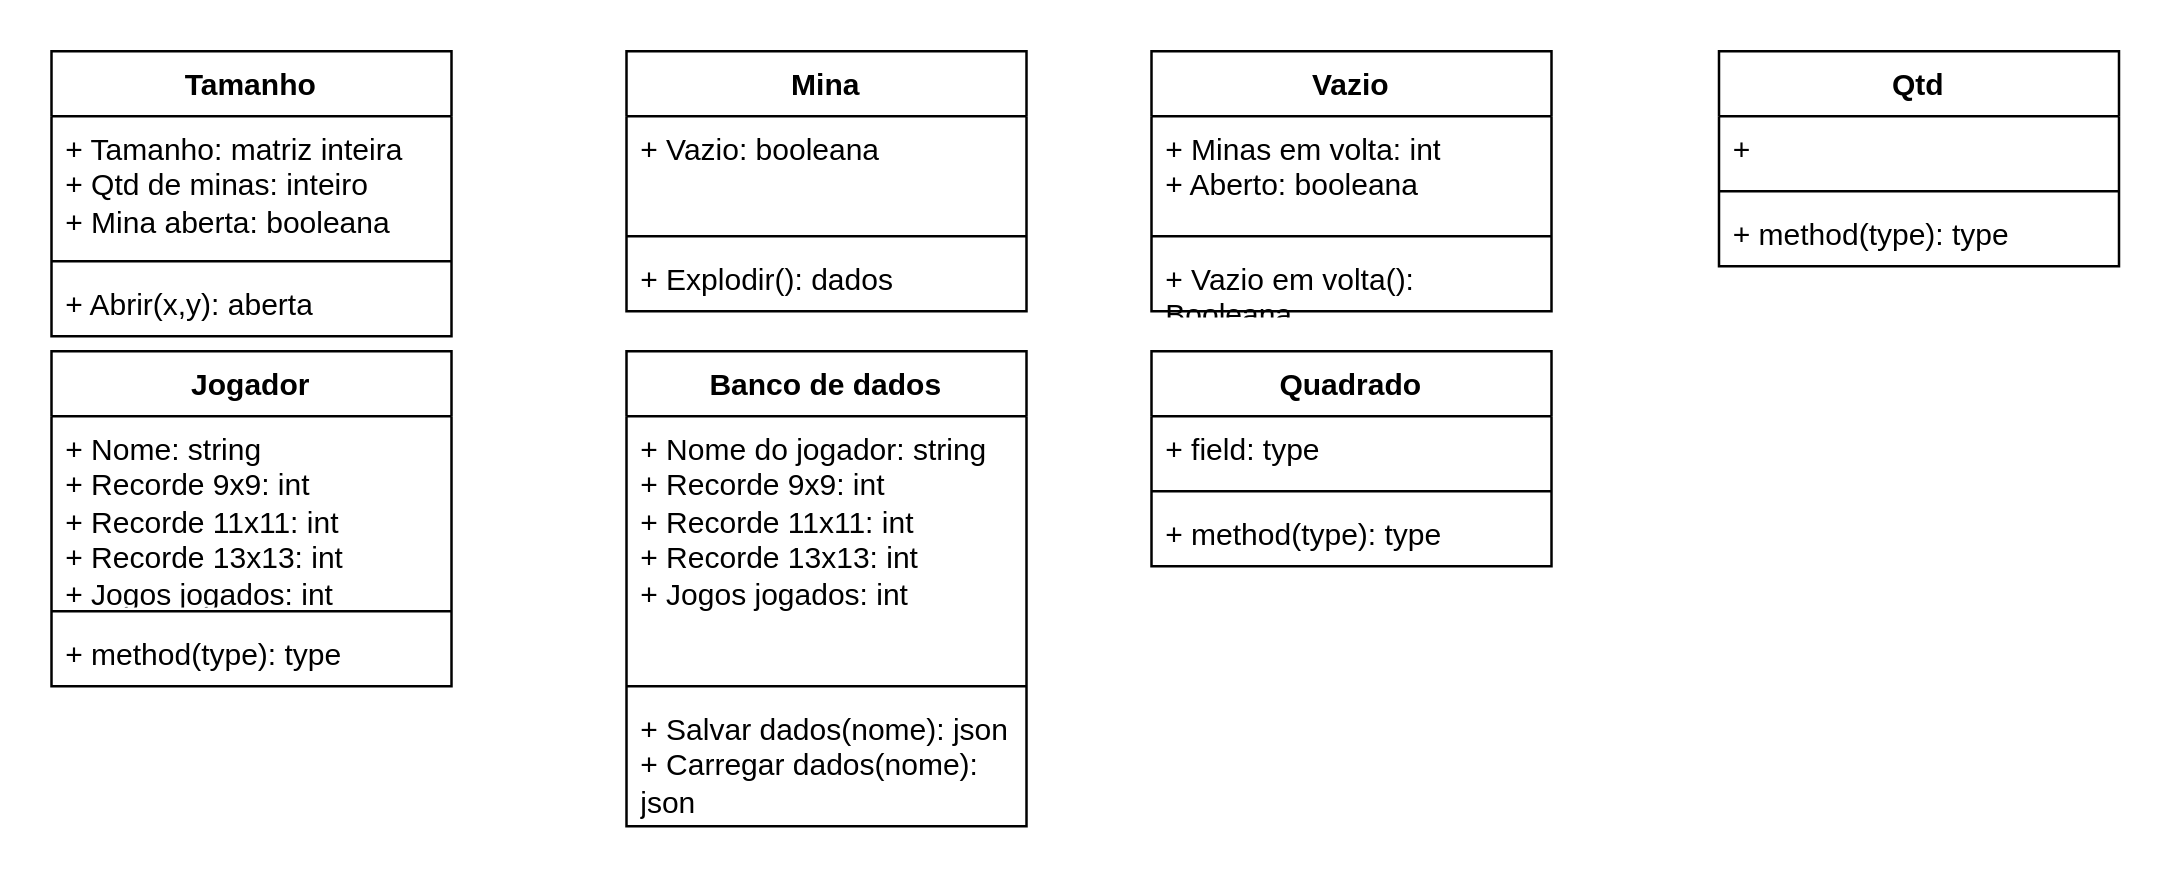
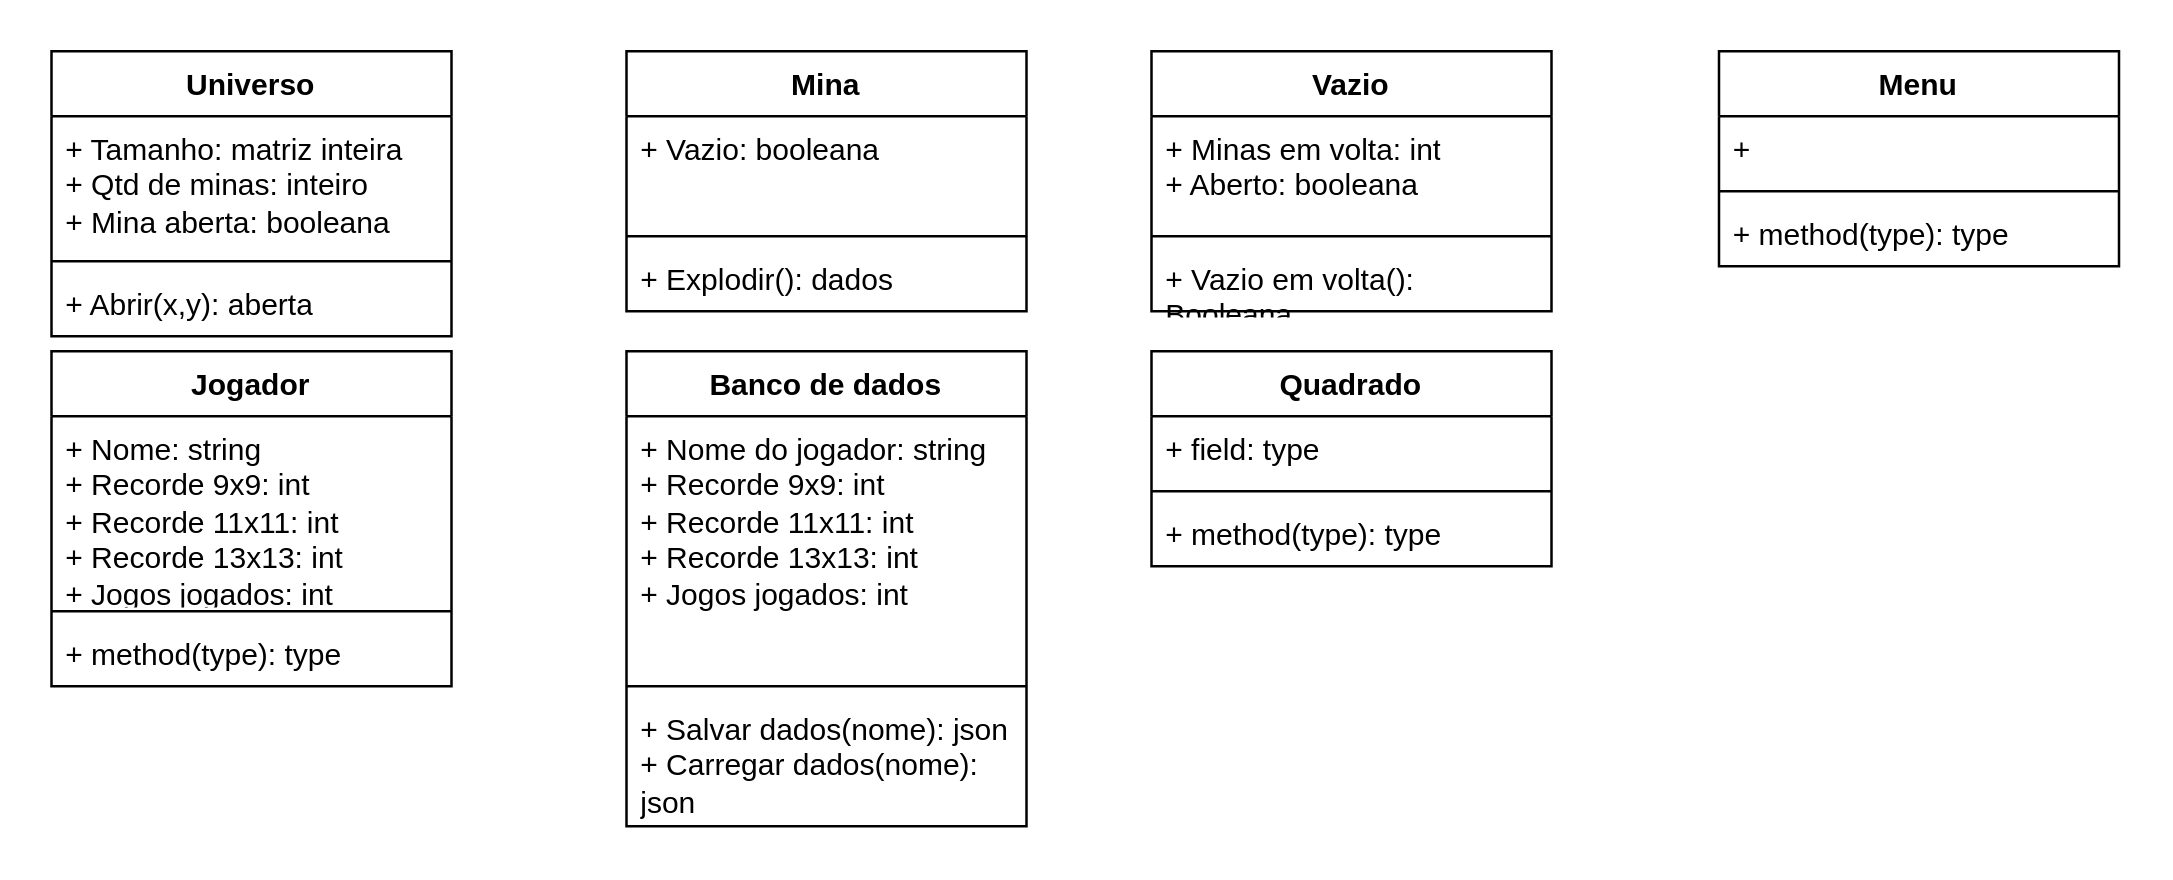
node "Tamanho": label "Tamanho" -> "Universo"
node "Qtd": label "Qtd" -> "Menu"
